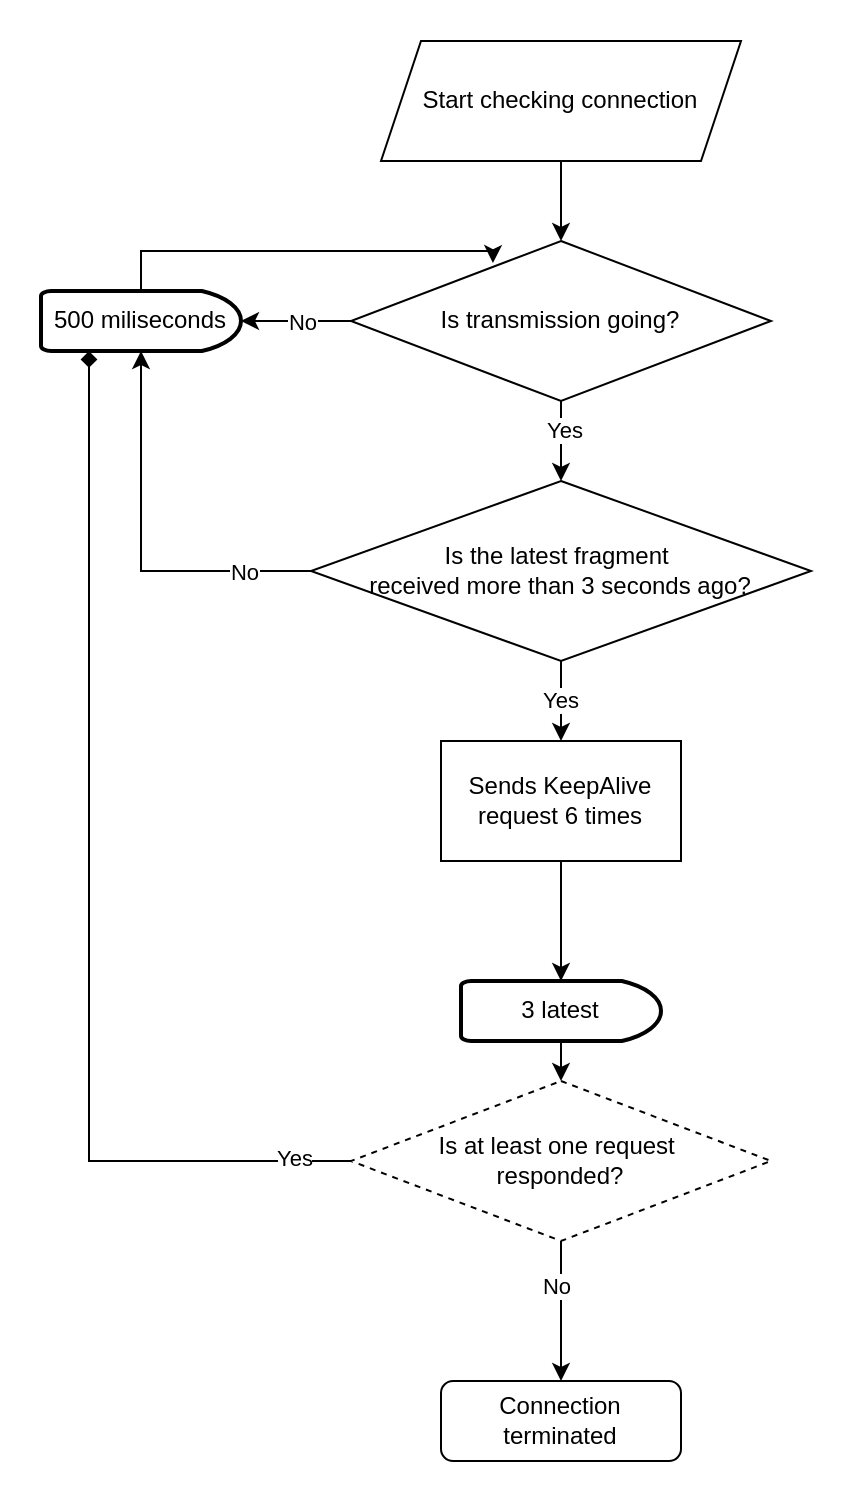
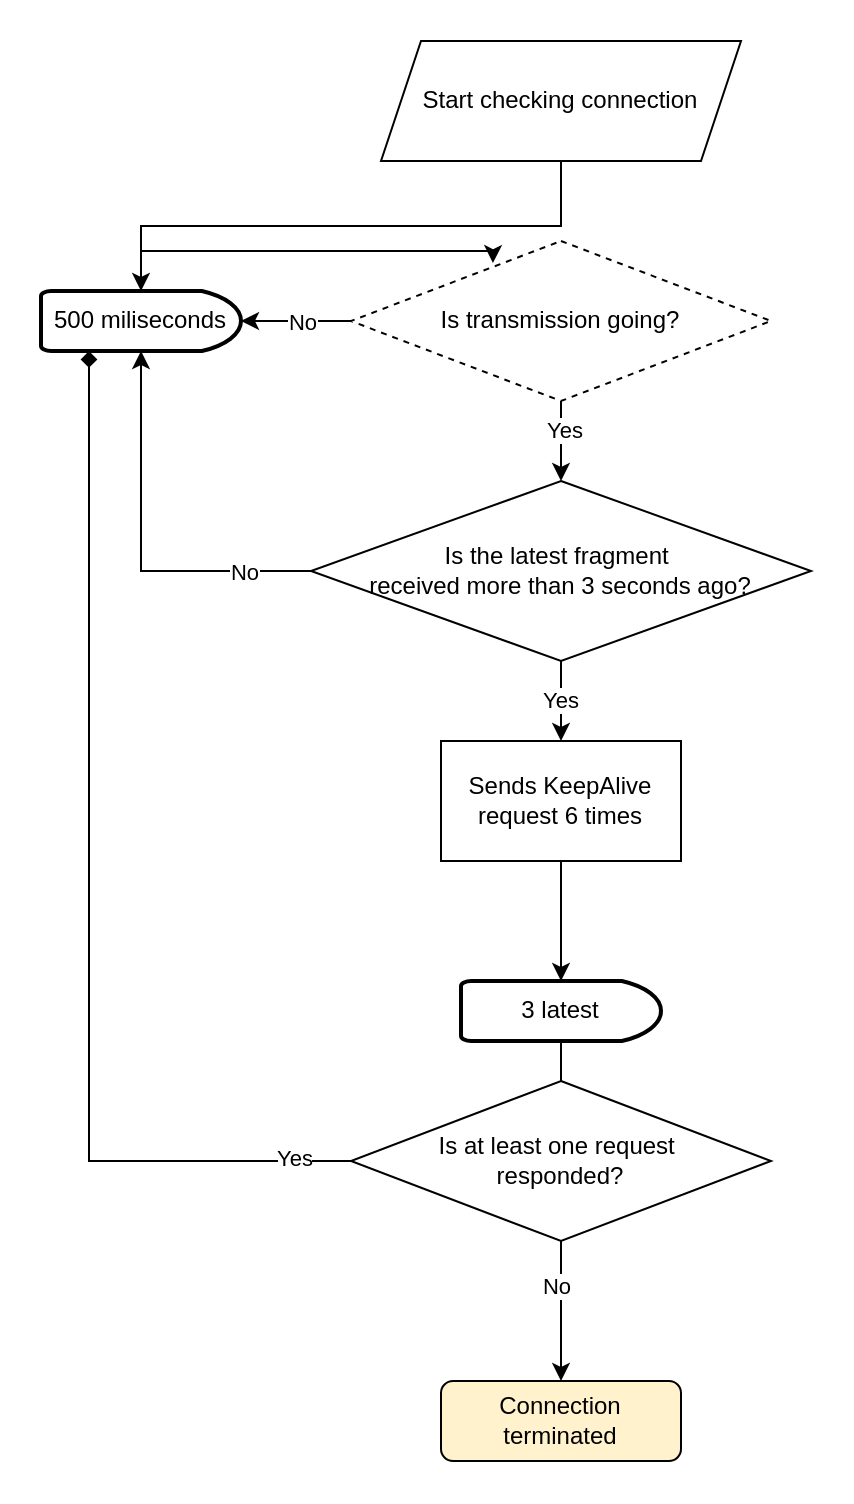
edge "Start checking connection" -> "Is transmission going?": now "Start checking connection" -> "500 miliseconds"
node "Is transmission going?": style solid -> dashed
edge "3 latest" -> "Is at least one request responded?": arrowhead classic -> none
node "Is at least one request responded?": style dashed -> solid
node "Connection terminated": fillcolor #ffffff -> #fff2cc
